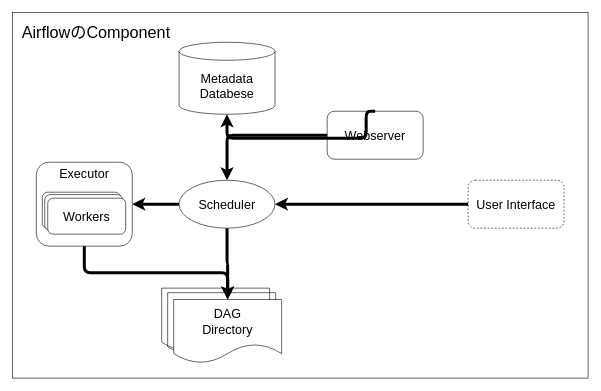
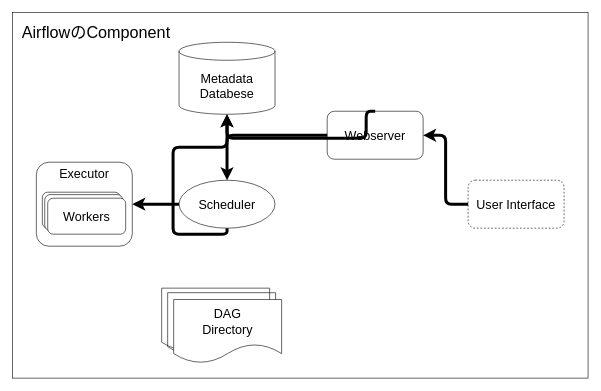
edge "User Interface" -> "Scheduler": now "User Interface" -> "Webserver"
edge "Scheduler" -> "DAG Directory": now "Scheduler" -> "Metadata Databese"
edge "Executor" -> "DAG Directory": removed
